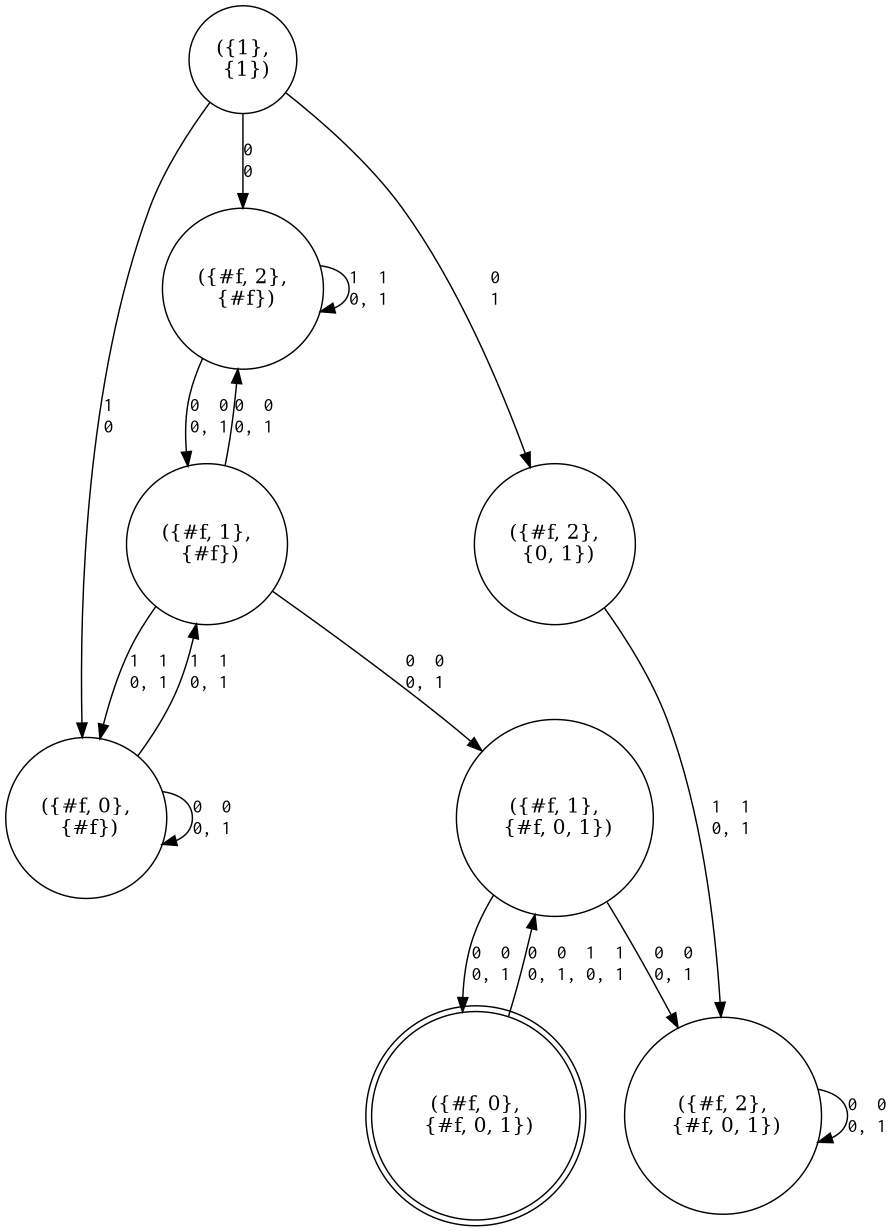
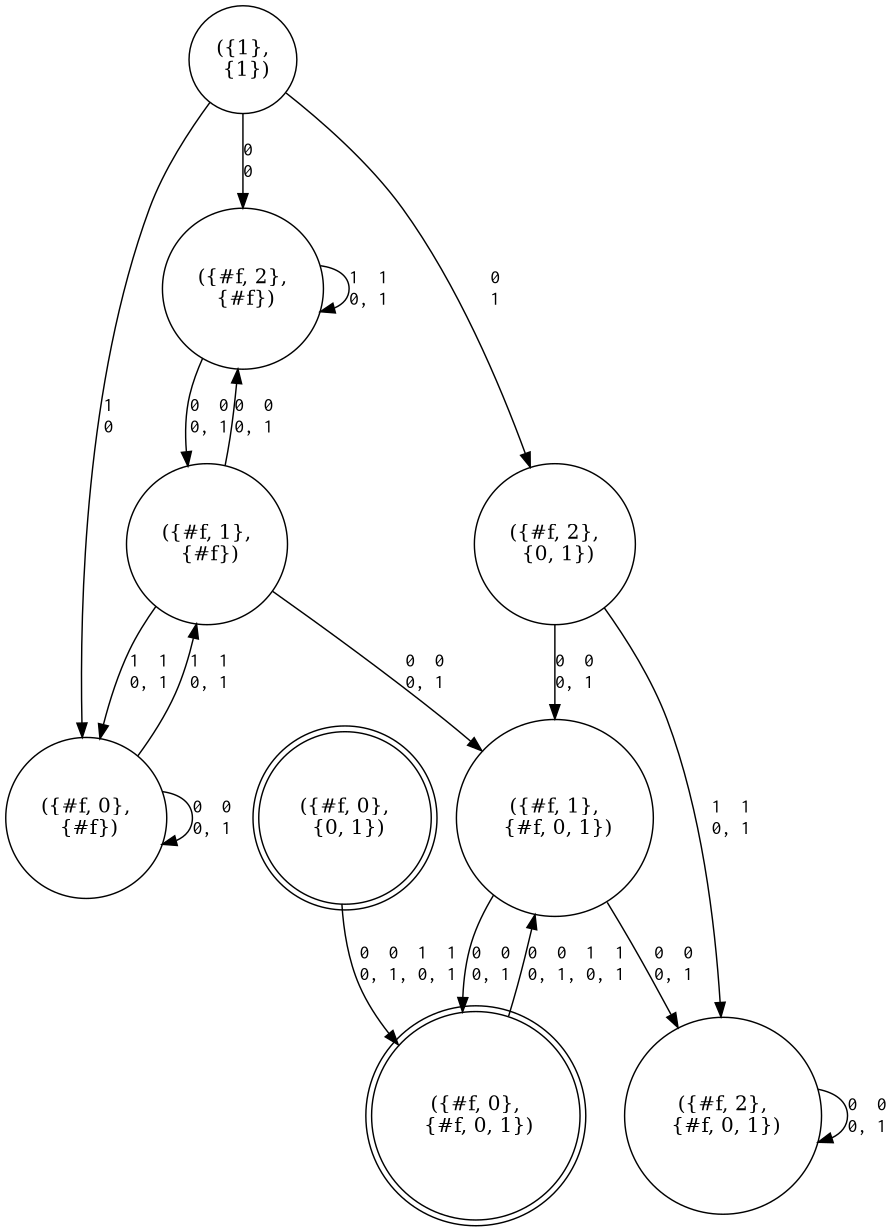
edge "({#f, 2}, {0, 1})" -> "({#f, 1}, {#f, 0, 1})": added, label "0  0 0, 1"
node "({#f, 0}, {0, 1})": added
